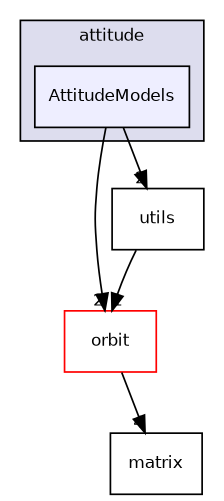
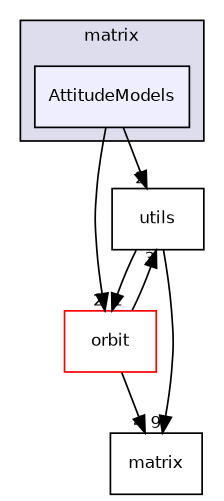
cluster "attitude": label "attitude" -> "matrix"
edge "orbit" -> "utils": added
edge "utils" -> "matrix": added
